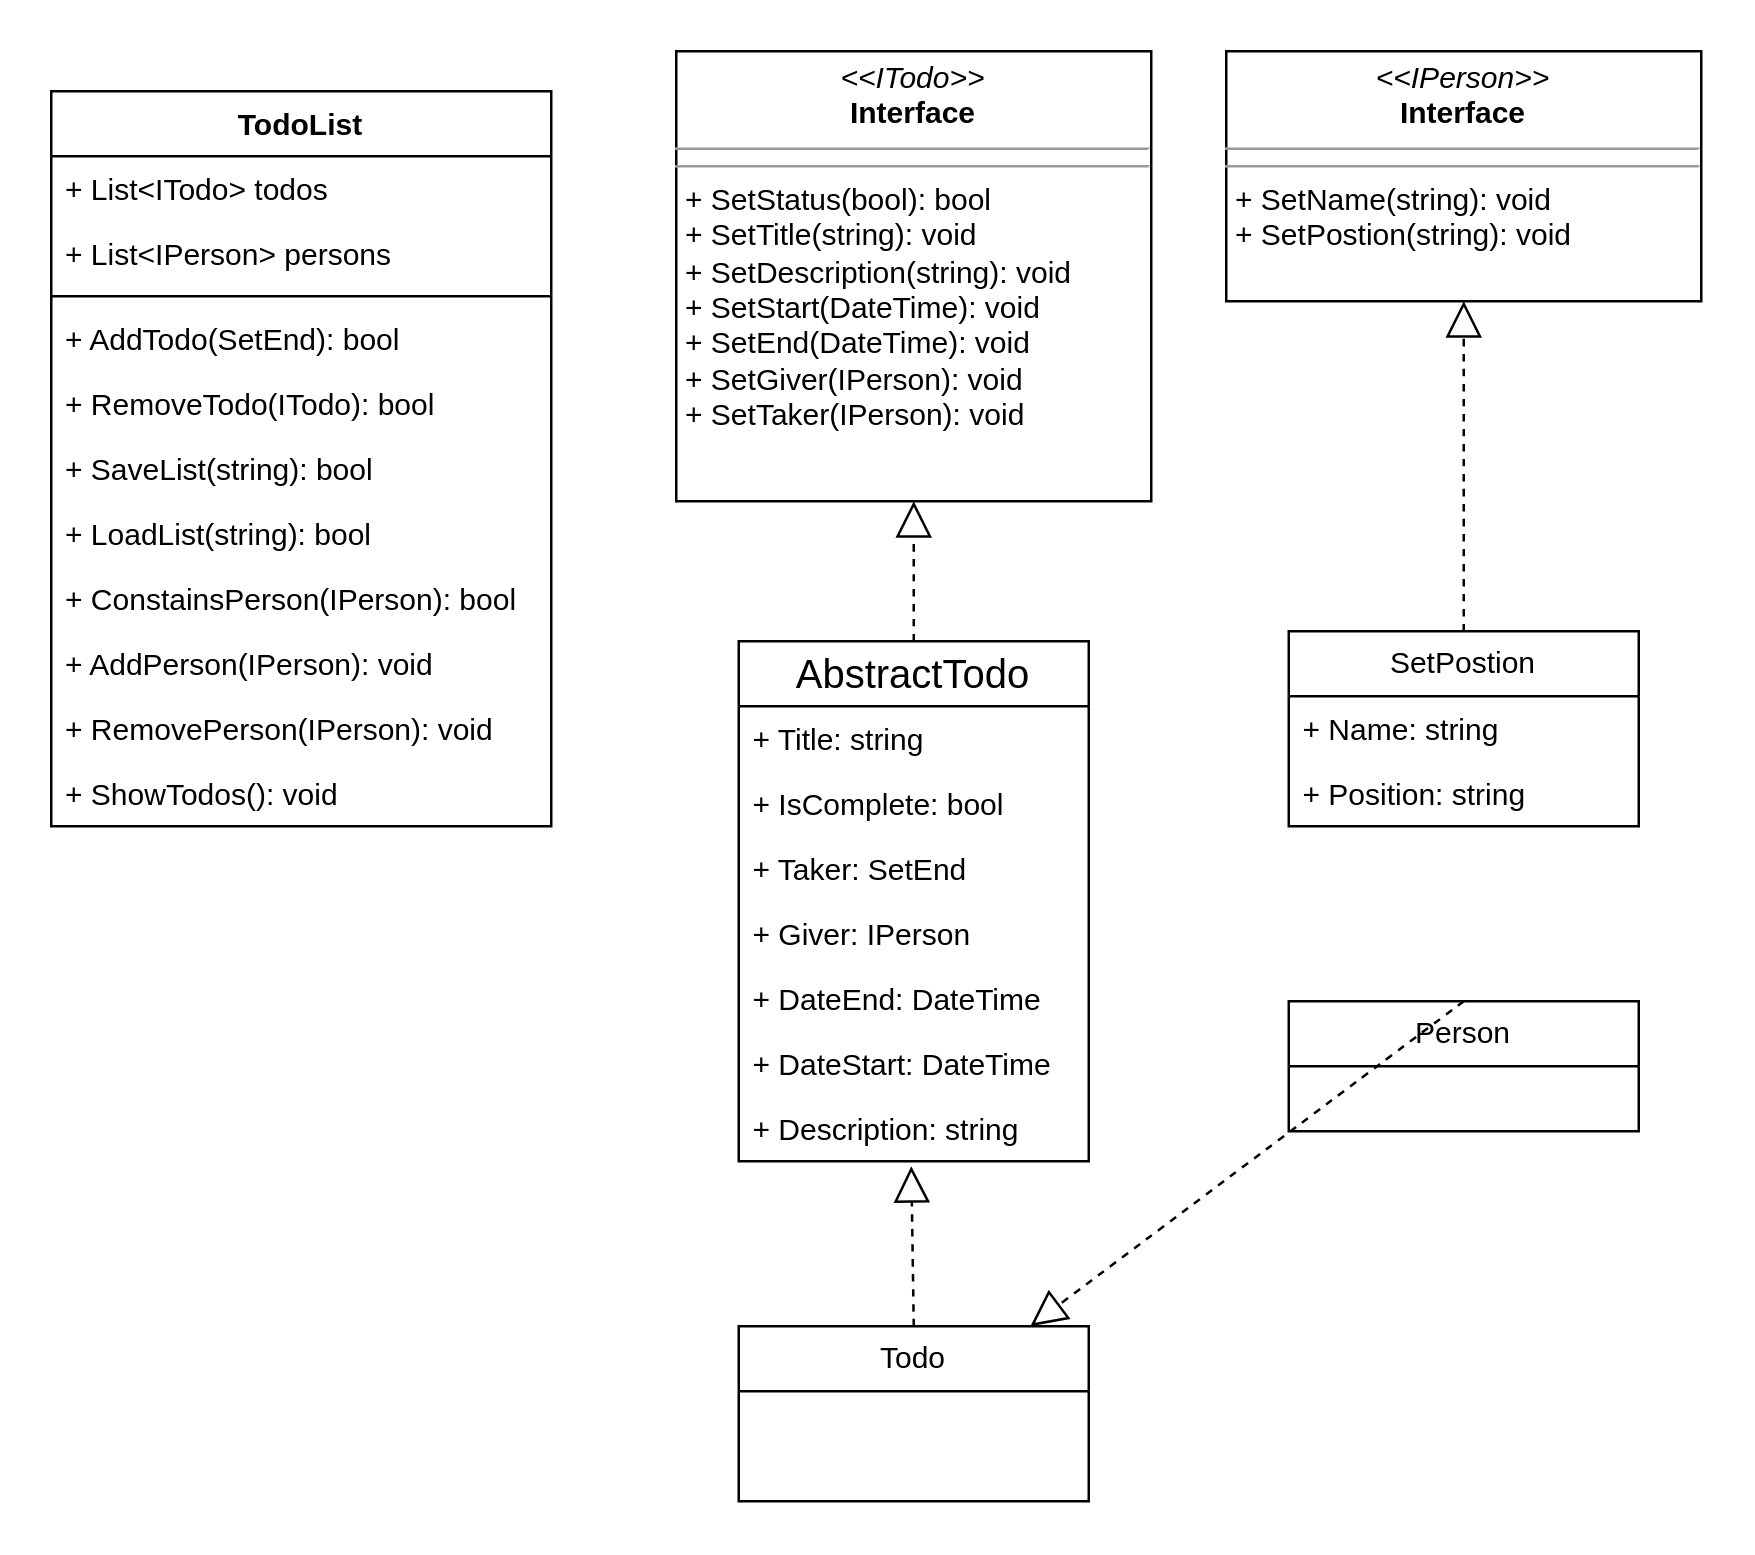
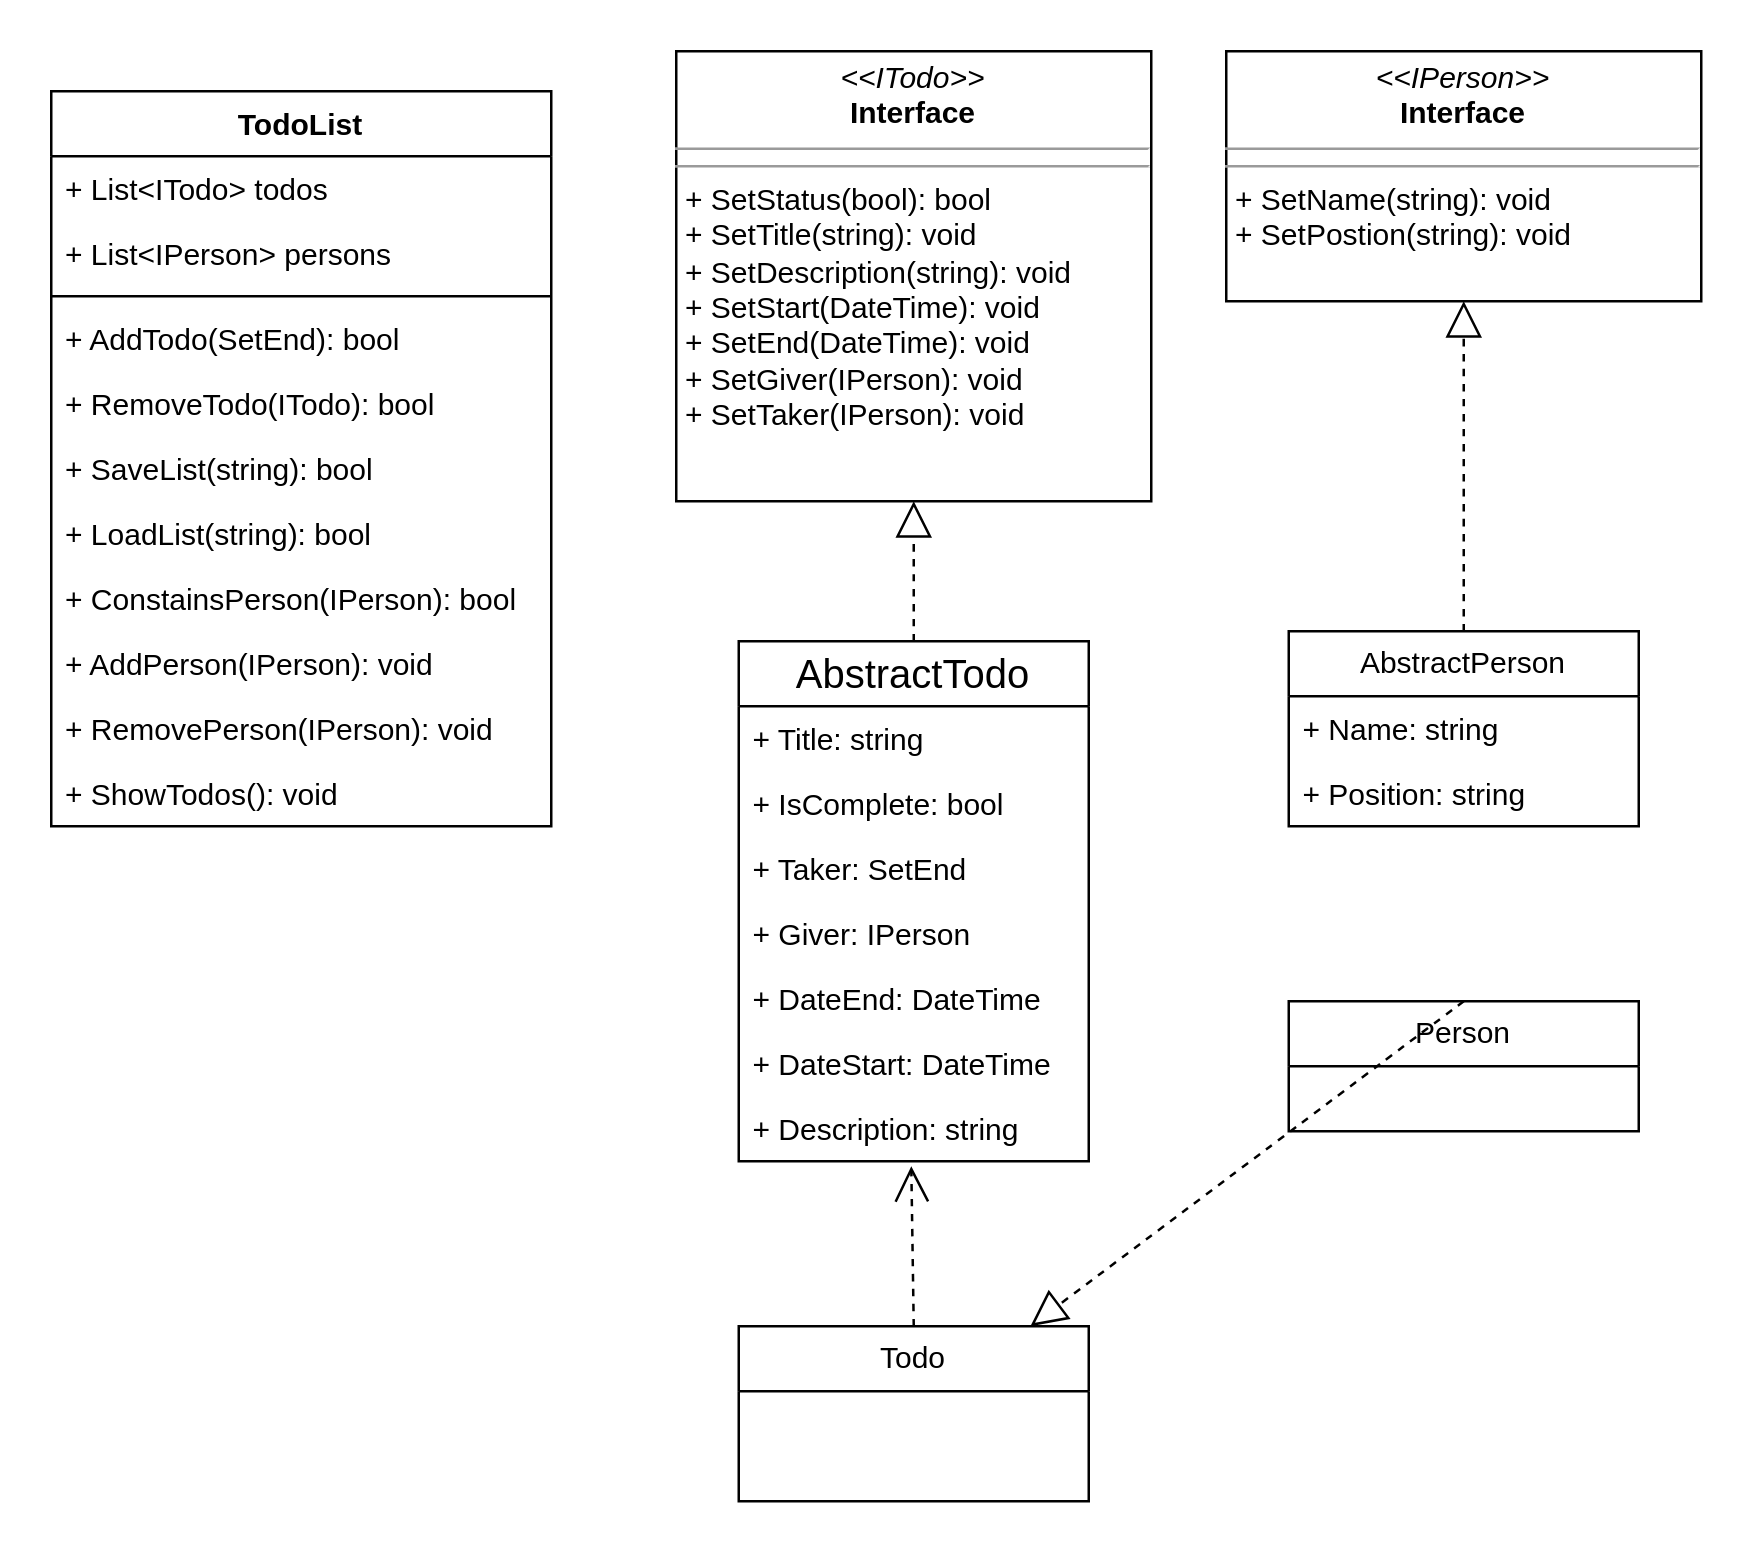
node "SetPostion": label "SetPostion" -> "AbstractPerson"
edge "Todo" -> "+ Description: string": arrowhead block -> open
